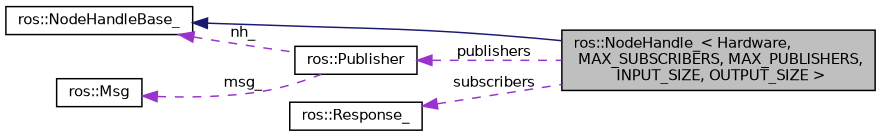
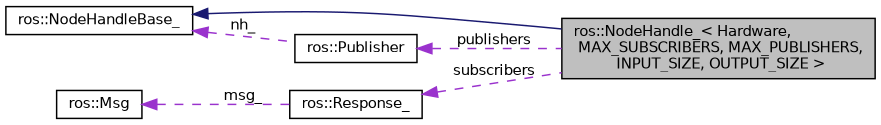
edge "ros::Publisher" -> "ros::Msg": now "ros::Response_" -> "ros::Msg"
